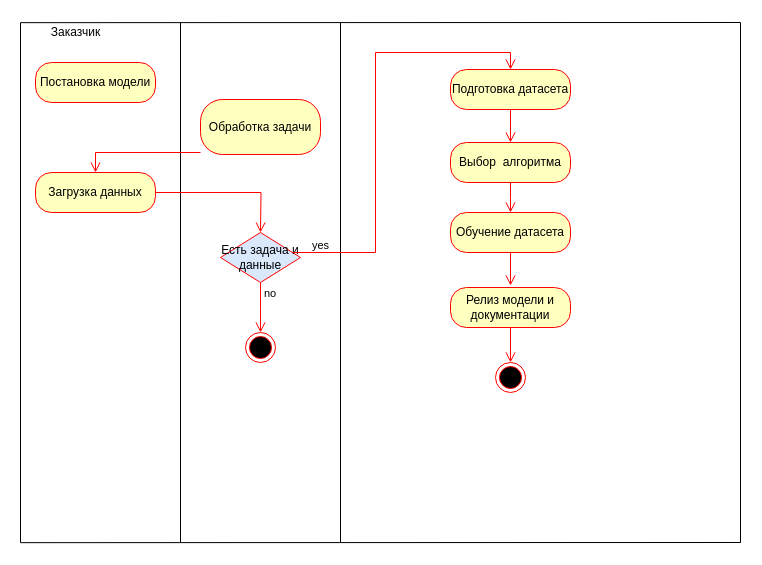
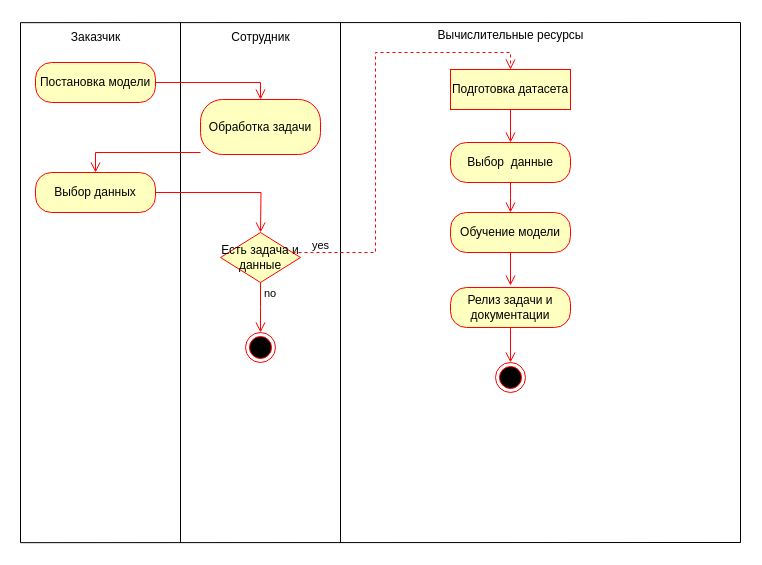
node "Заказчик": moved (76, 33) -> (96, 38)
node "Вычислительные ресурсы": added
node "Сотрудник": added
edge "Постановка модели" -> "Обработка задачи": added
node "Подготовка датасета": shape rounded rectangle -> rectangle
edge "Есть задача и данные" -> "Подготовка датасета": style solid -> dashed
node "Выбор алгоритма": label "Выбор алгоритма" -> "Выбор данные"
node "Загрузка данных": label "Загрузка данных" -> "Выбор данных"
node "Обучение датасета": label "Обучение датасета" -> "Обучение модели"
node "Есть задача и данные": fillcolor #dae8fc -> #ffffc0
node "Релиз модели и документации": label "Релиз модели и документации" -> "Релиз задачи и документации"
